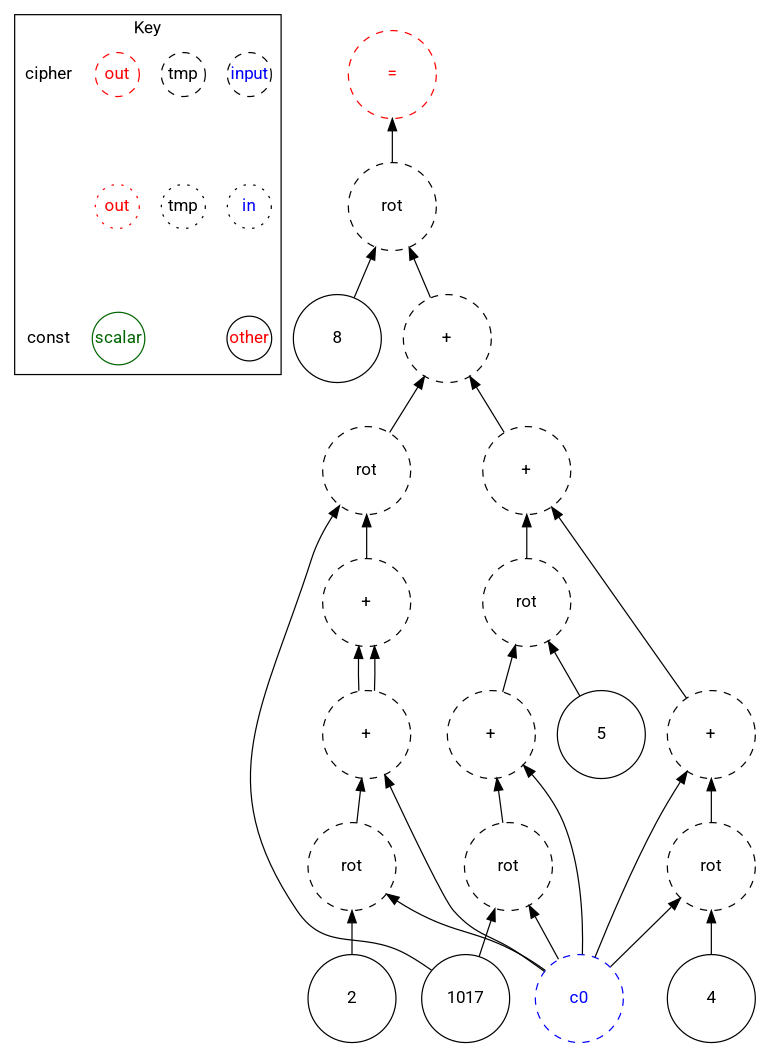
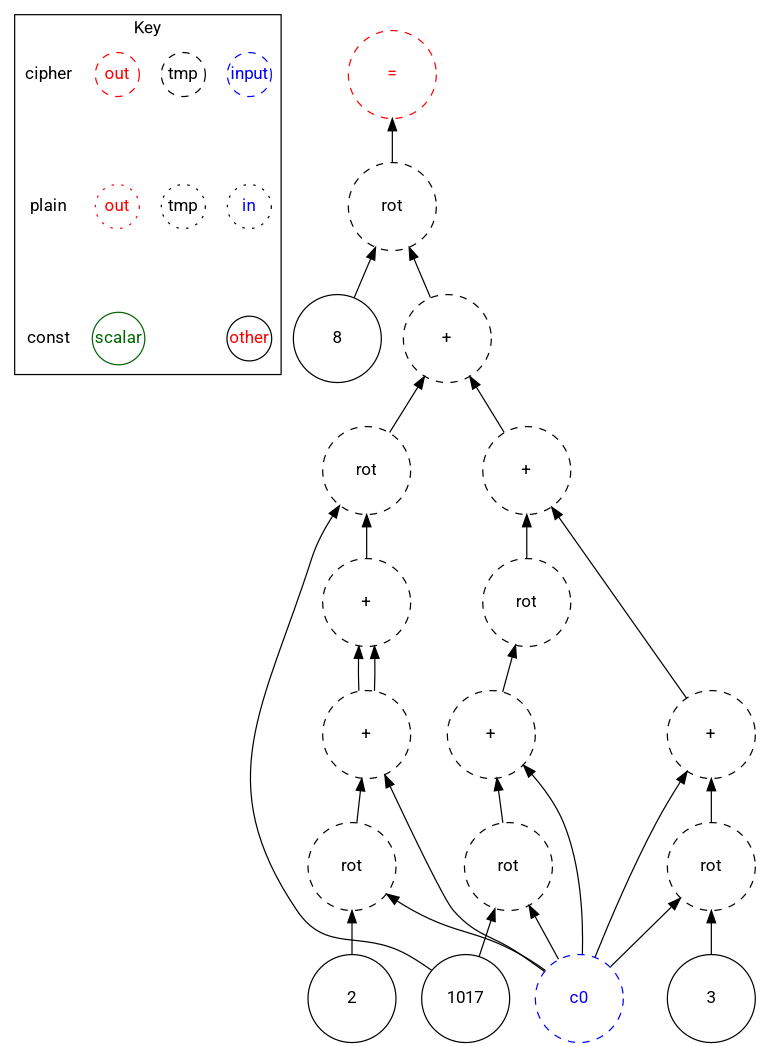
node "input": color black -> blue
node "plain": added
node "5": removed
node "4": label "4" -> "3"
